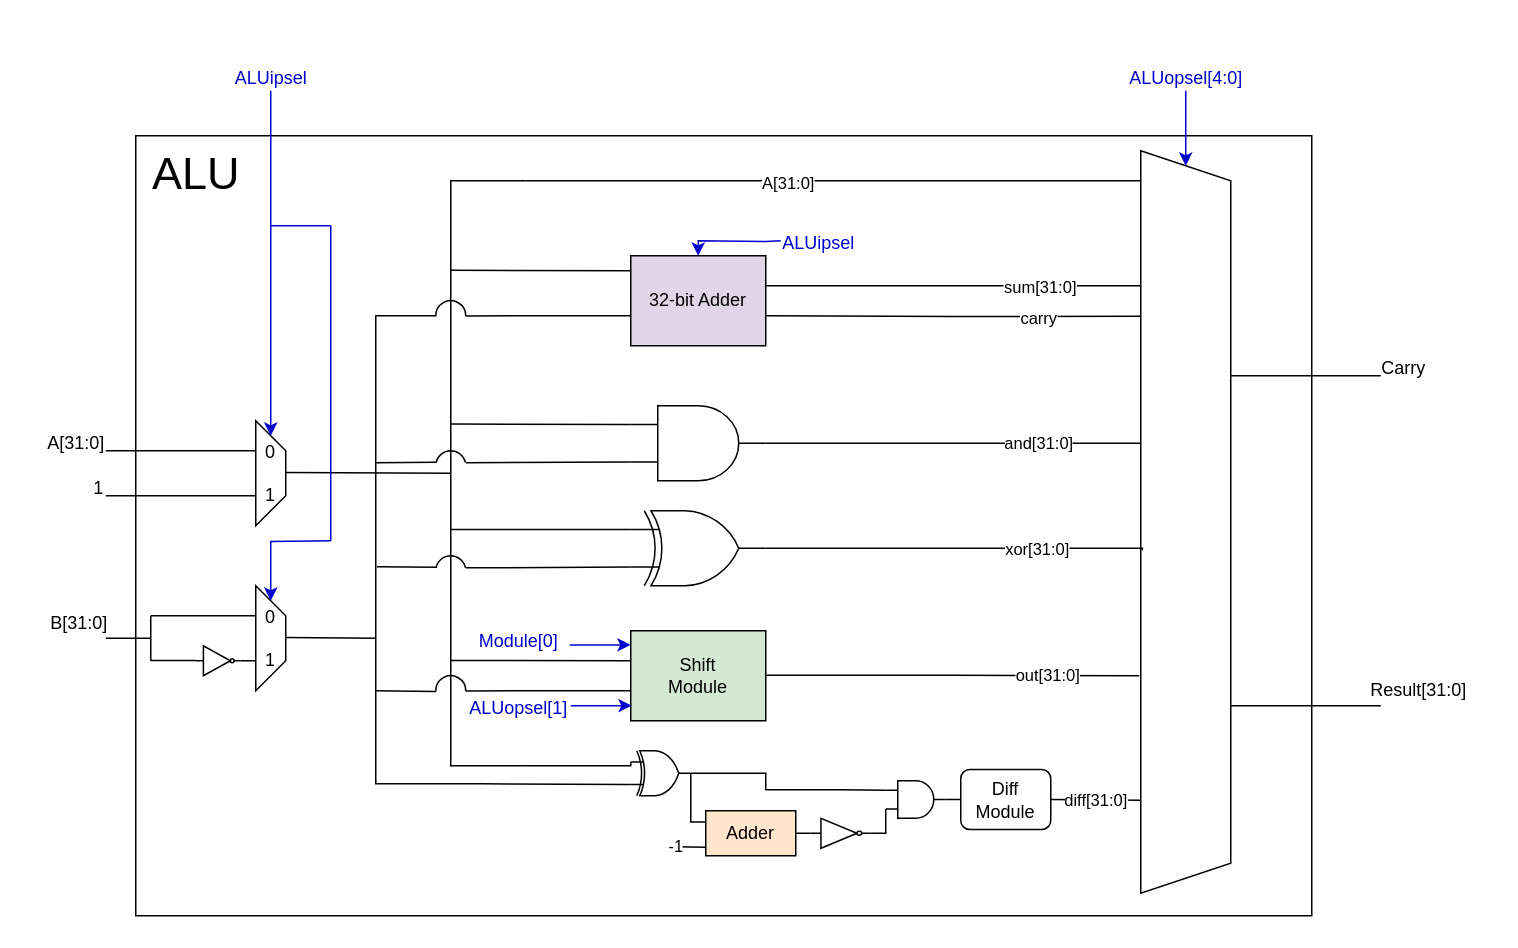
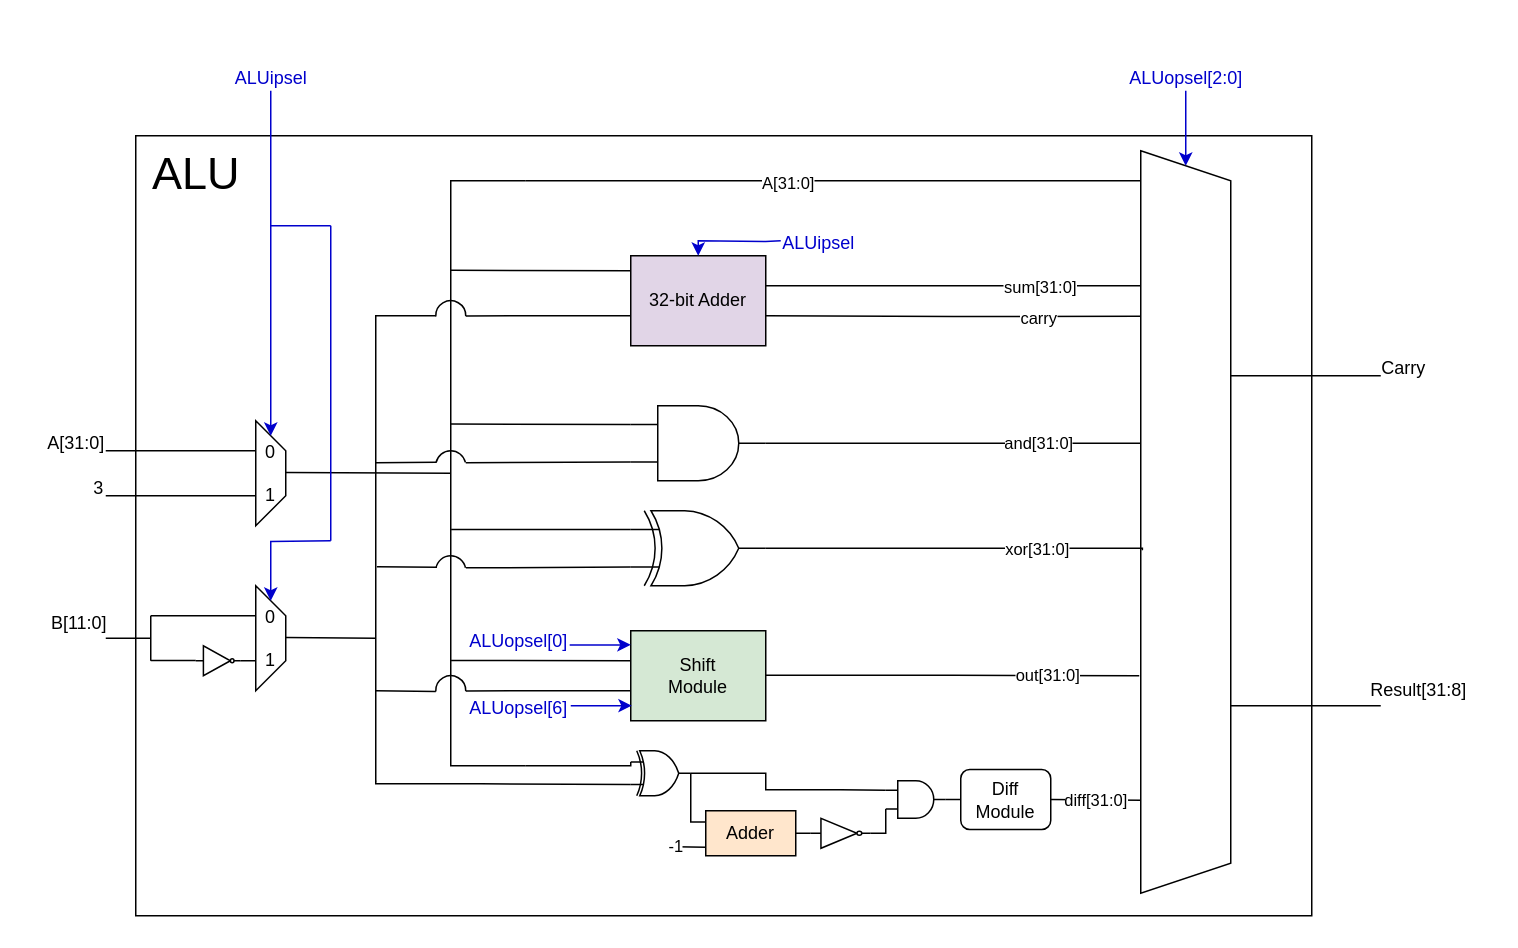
node "ALUopsel[4:0]": label "ALUopsel[4:0]" -> "ALUopsel[2:0]"
node "1": label "1" -> "3"
node "B[31:0]": label "B[31:0]" -> "B[11:0]"
node "Module[0]": label "Module[0]" -> "ALUopsel[0]"
node "Result[31:0]": label "Result[31:0]" -> "Result[31:8]"
node "ALUopsel[1]": label "ALUopsel[1]" -> "ALUopsel[6]"
